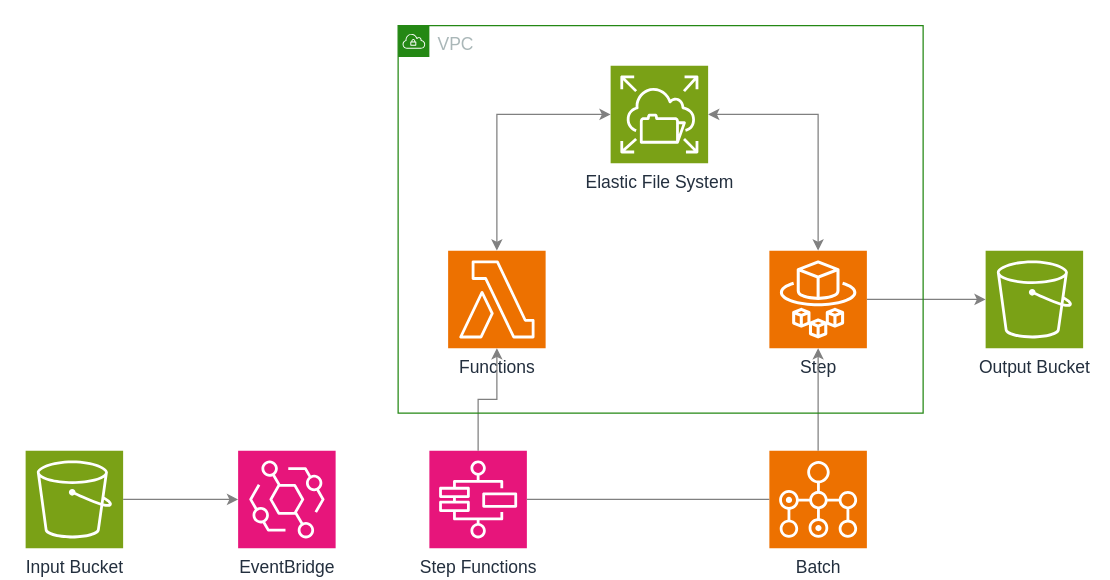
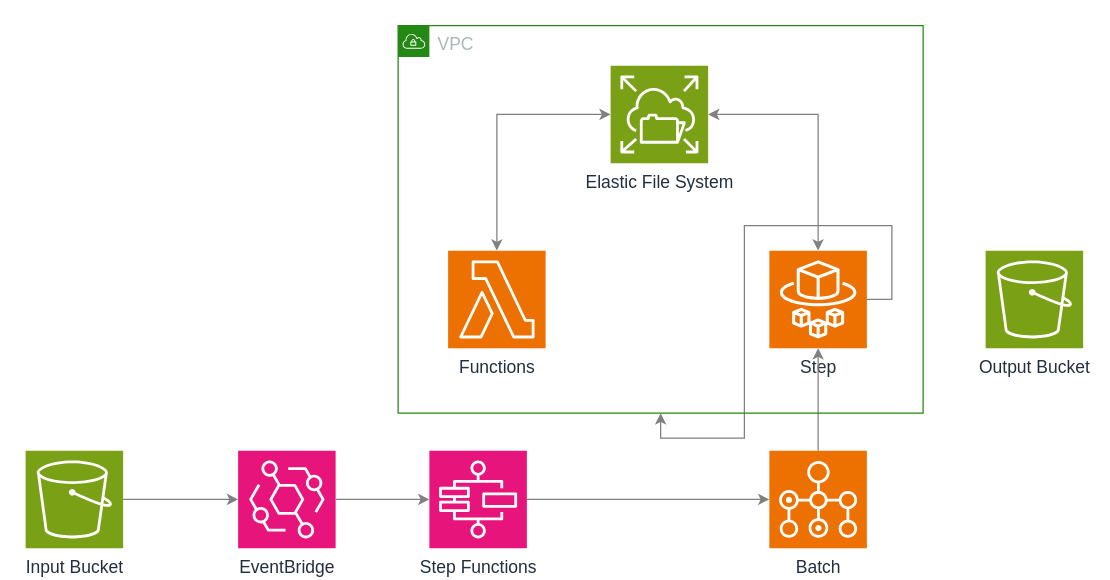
edge "Step" -> "Output Bucket": now "Step" -> "VPC"
edge "Step Functions" -> "Functions": removed
edge "EventBridge" -> "Step Functions": added
edge "Step Functions" -- "Batch": arrowhead none -> classic
